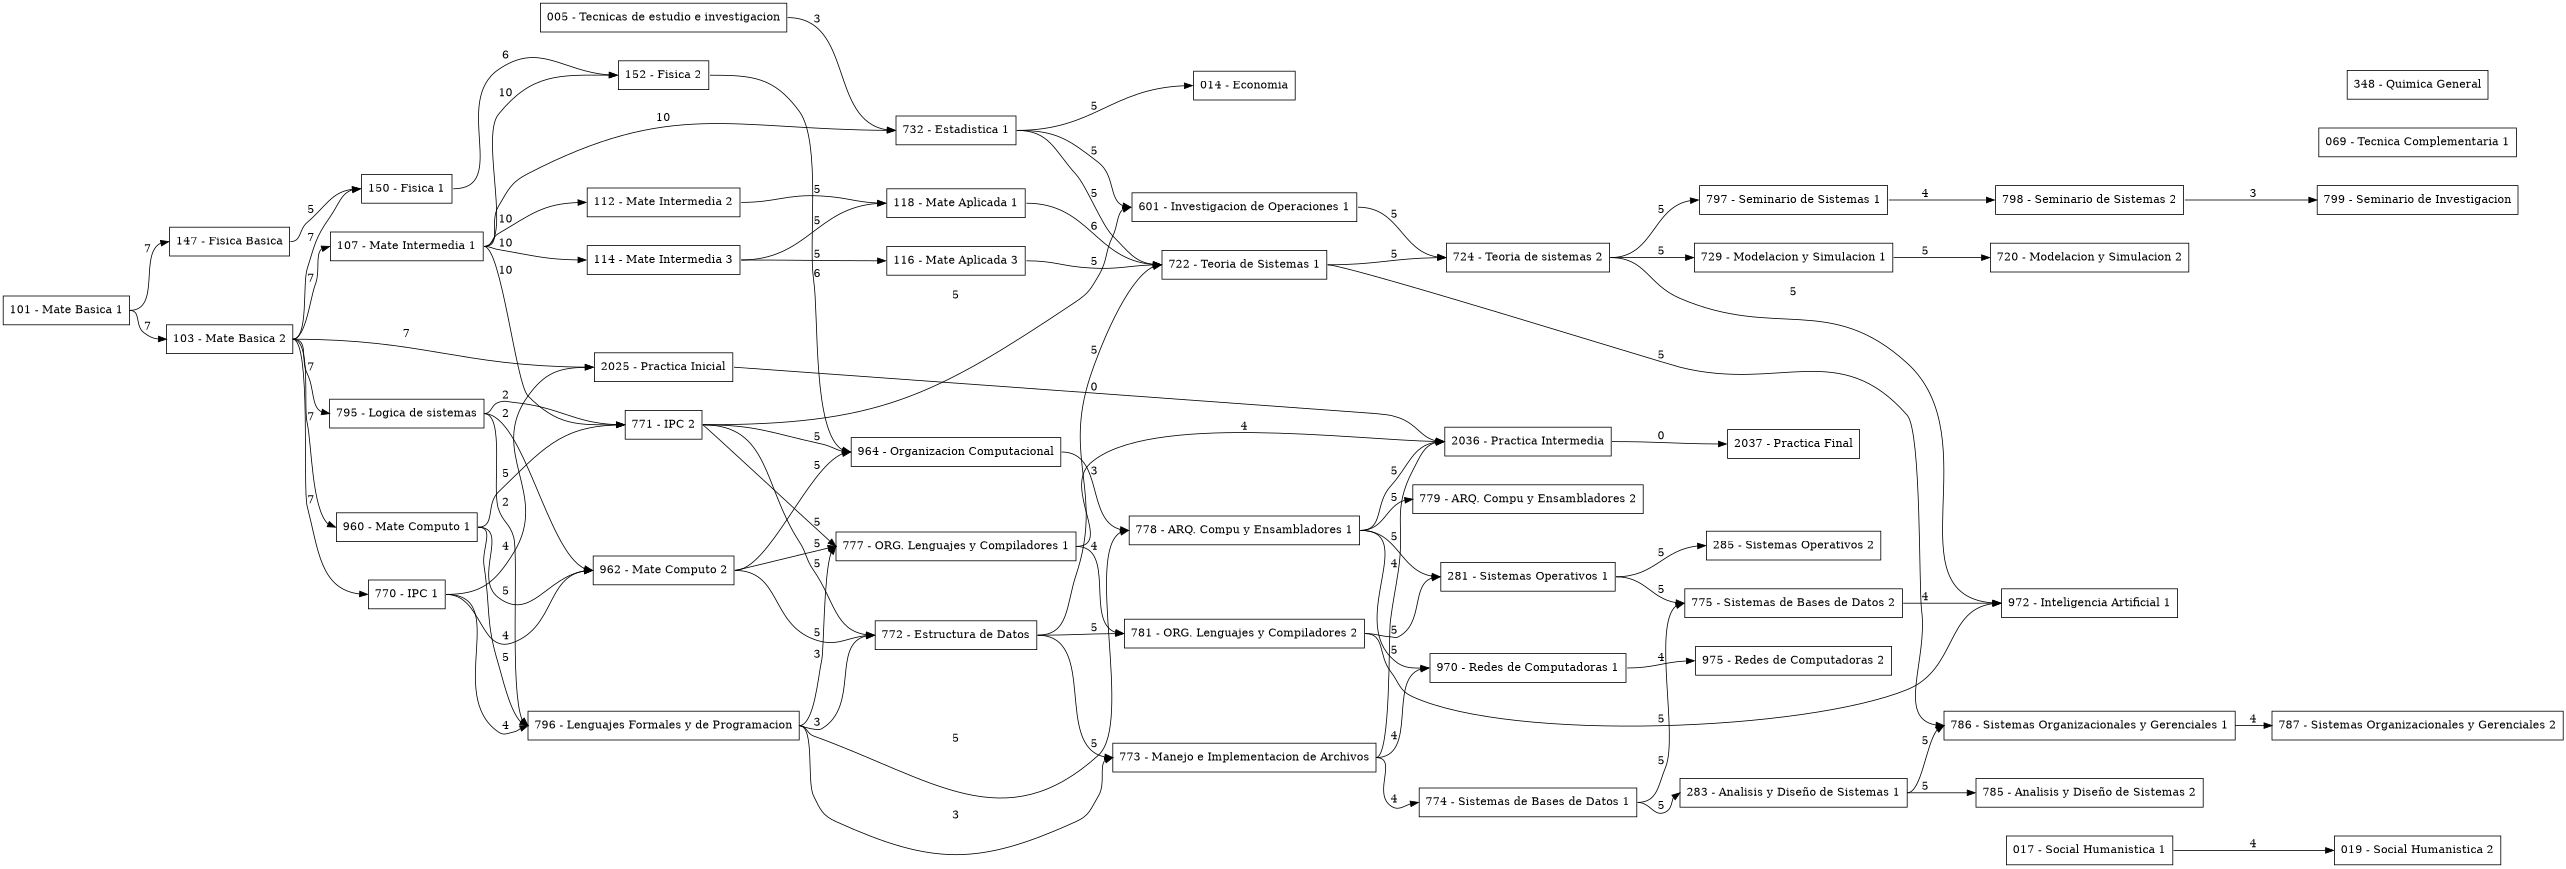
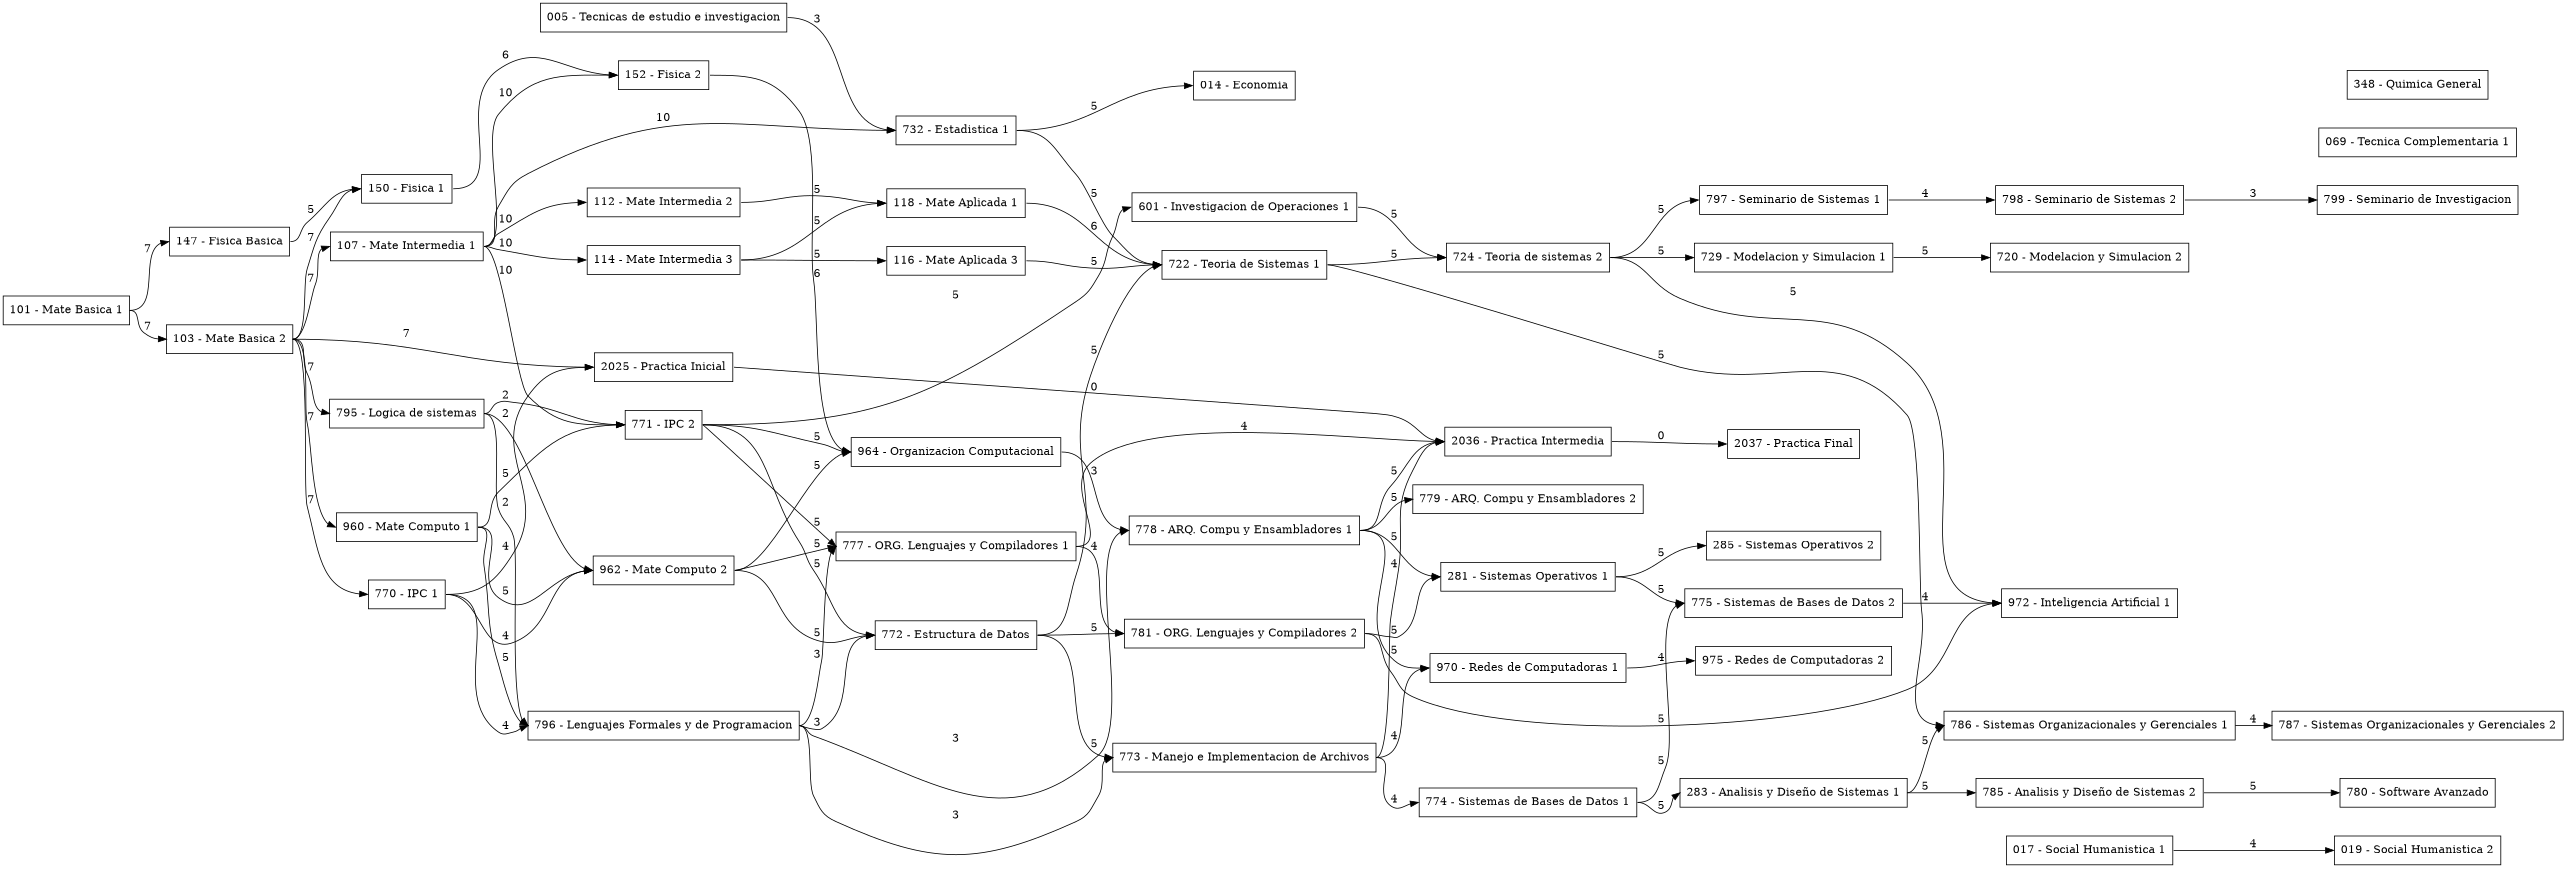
edge "732 - Estadistica 1" -> "601 - Investigacion de Operaciones 1": removed, label "5"
edge "796 - Lenguajes Formales y de Programacion" -> "778 - ARQ. Compu y Ensambladores 1": label "5" -> "3"
node "780 - Software Avanzado": added
